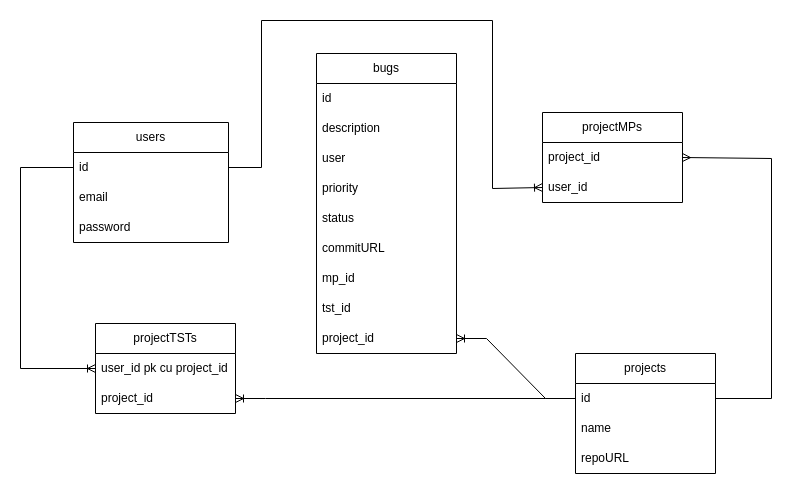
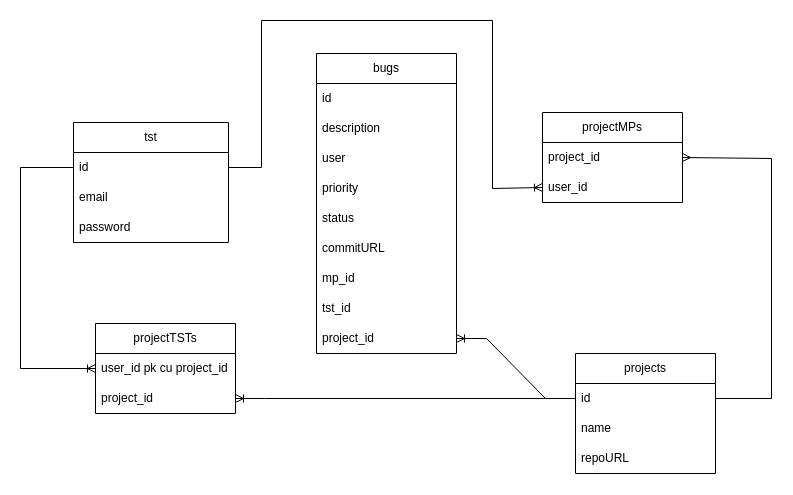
node "users": label "users" -> "tst"
